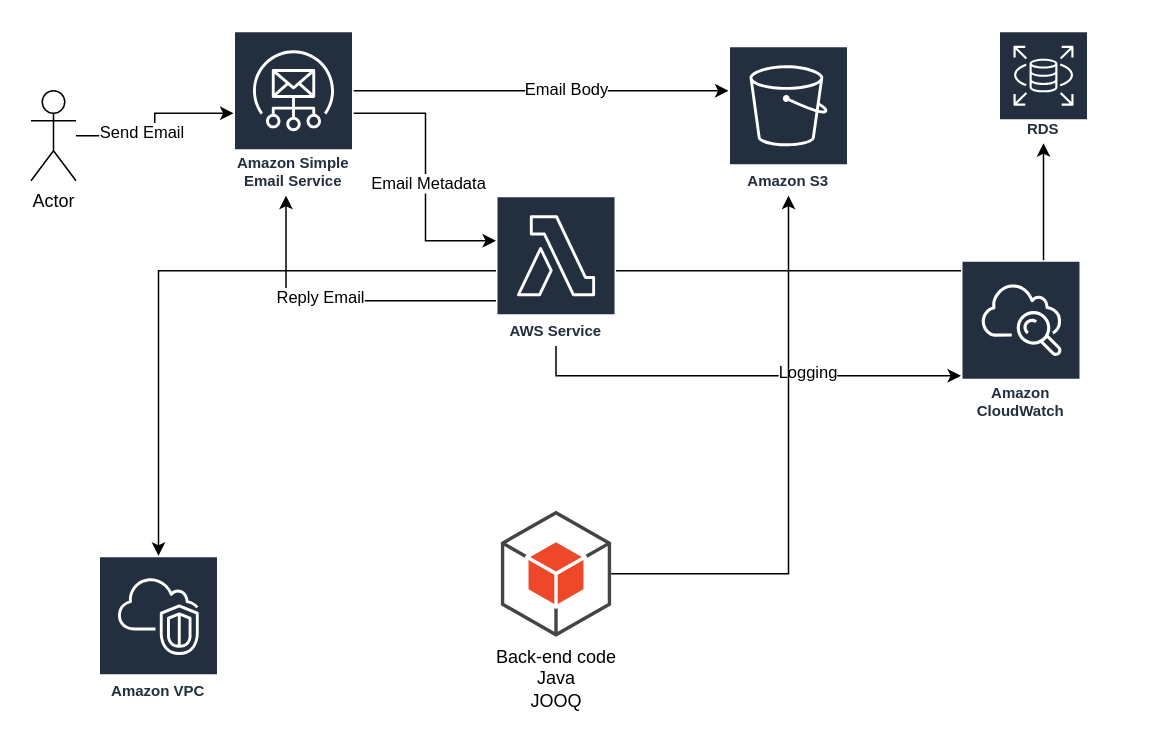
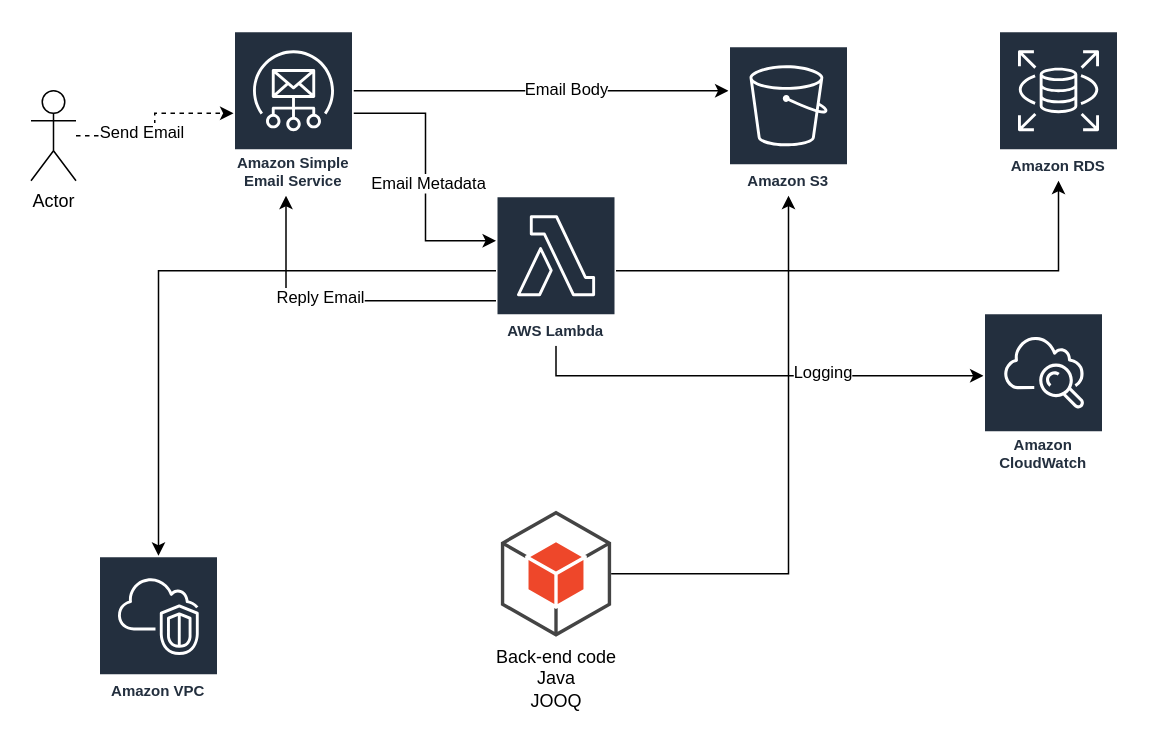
node "Amazon RDS": size 90x113 -> 120x150
edge "Actor" -> "Amazon Simple Email Service": style solid -> dashed
node "AWS Service": label "AWS Service" -> "AWS Lambda"
node "Amazon CloudWatch": moved (1021, 343) -> (1043, 395)
